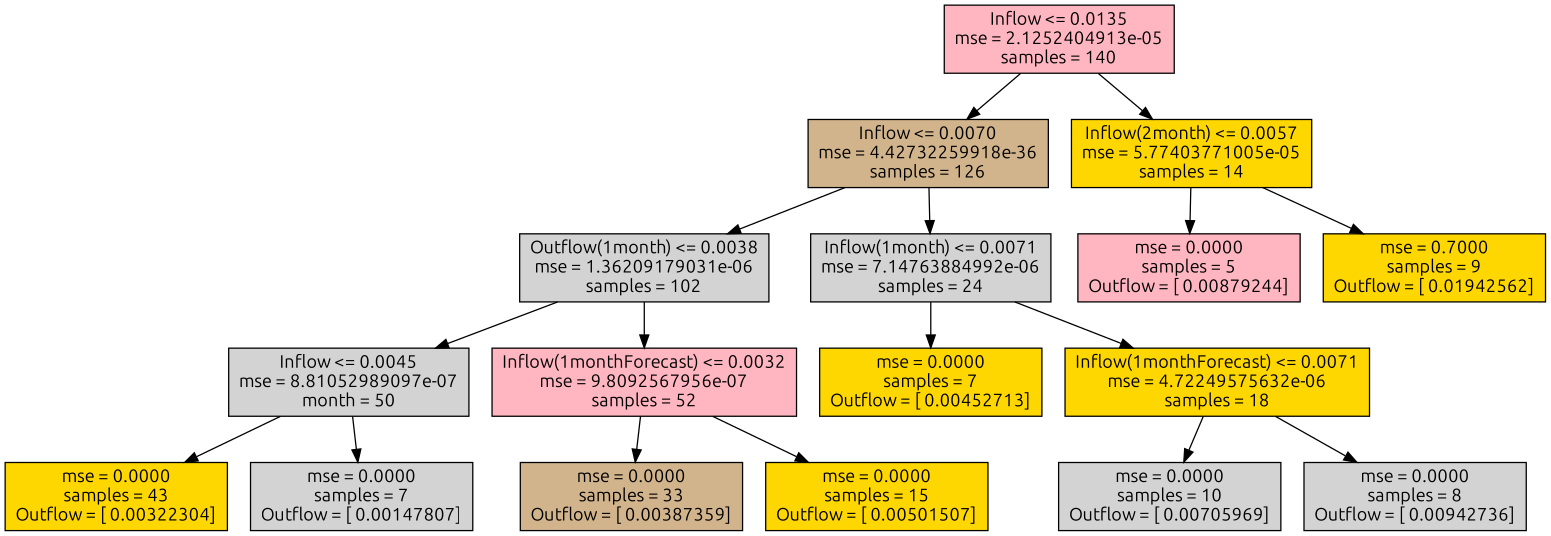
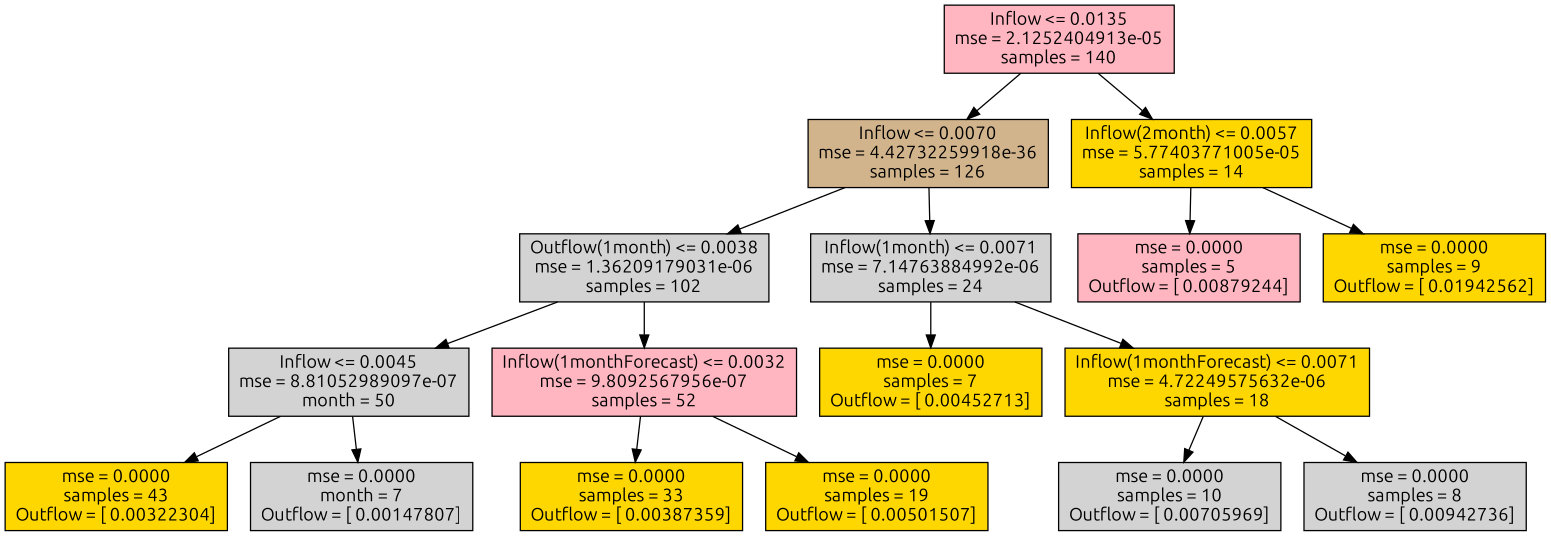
node "mse = 0.7000 samples = 9 Outflow = [ 0.01942562]": label "mse = 0.7000 samples = 9 Outflow = [ 0.01942562]" -> "mse = 0.0000 samples = 9 Outflow = [ 0.01942562]"
node "mse = 0.0000 samples = 7 Outflow = [ 0.00147807]": label "mse = 0.0000 samples = 7 Outflow = [ 0.00147807]" -> "mse = 0.0000 month = 7 Outflow = [ 0.00147807]"
node "mse = 0.0000 samples = 33 Outflow = [ 0.00387359]": fillcolor tan -> gold
node "mse = 0.0000 samples = 15 Outflow = [ 0.00501507]": label "mse = 0.0000 samples = 15 Outflow = [ 0.00501507]" -> "mse = 0.0000 samples = 19 Outflow = [ 0.00501507]"
